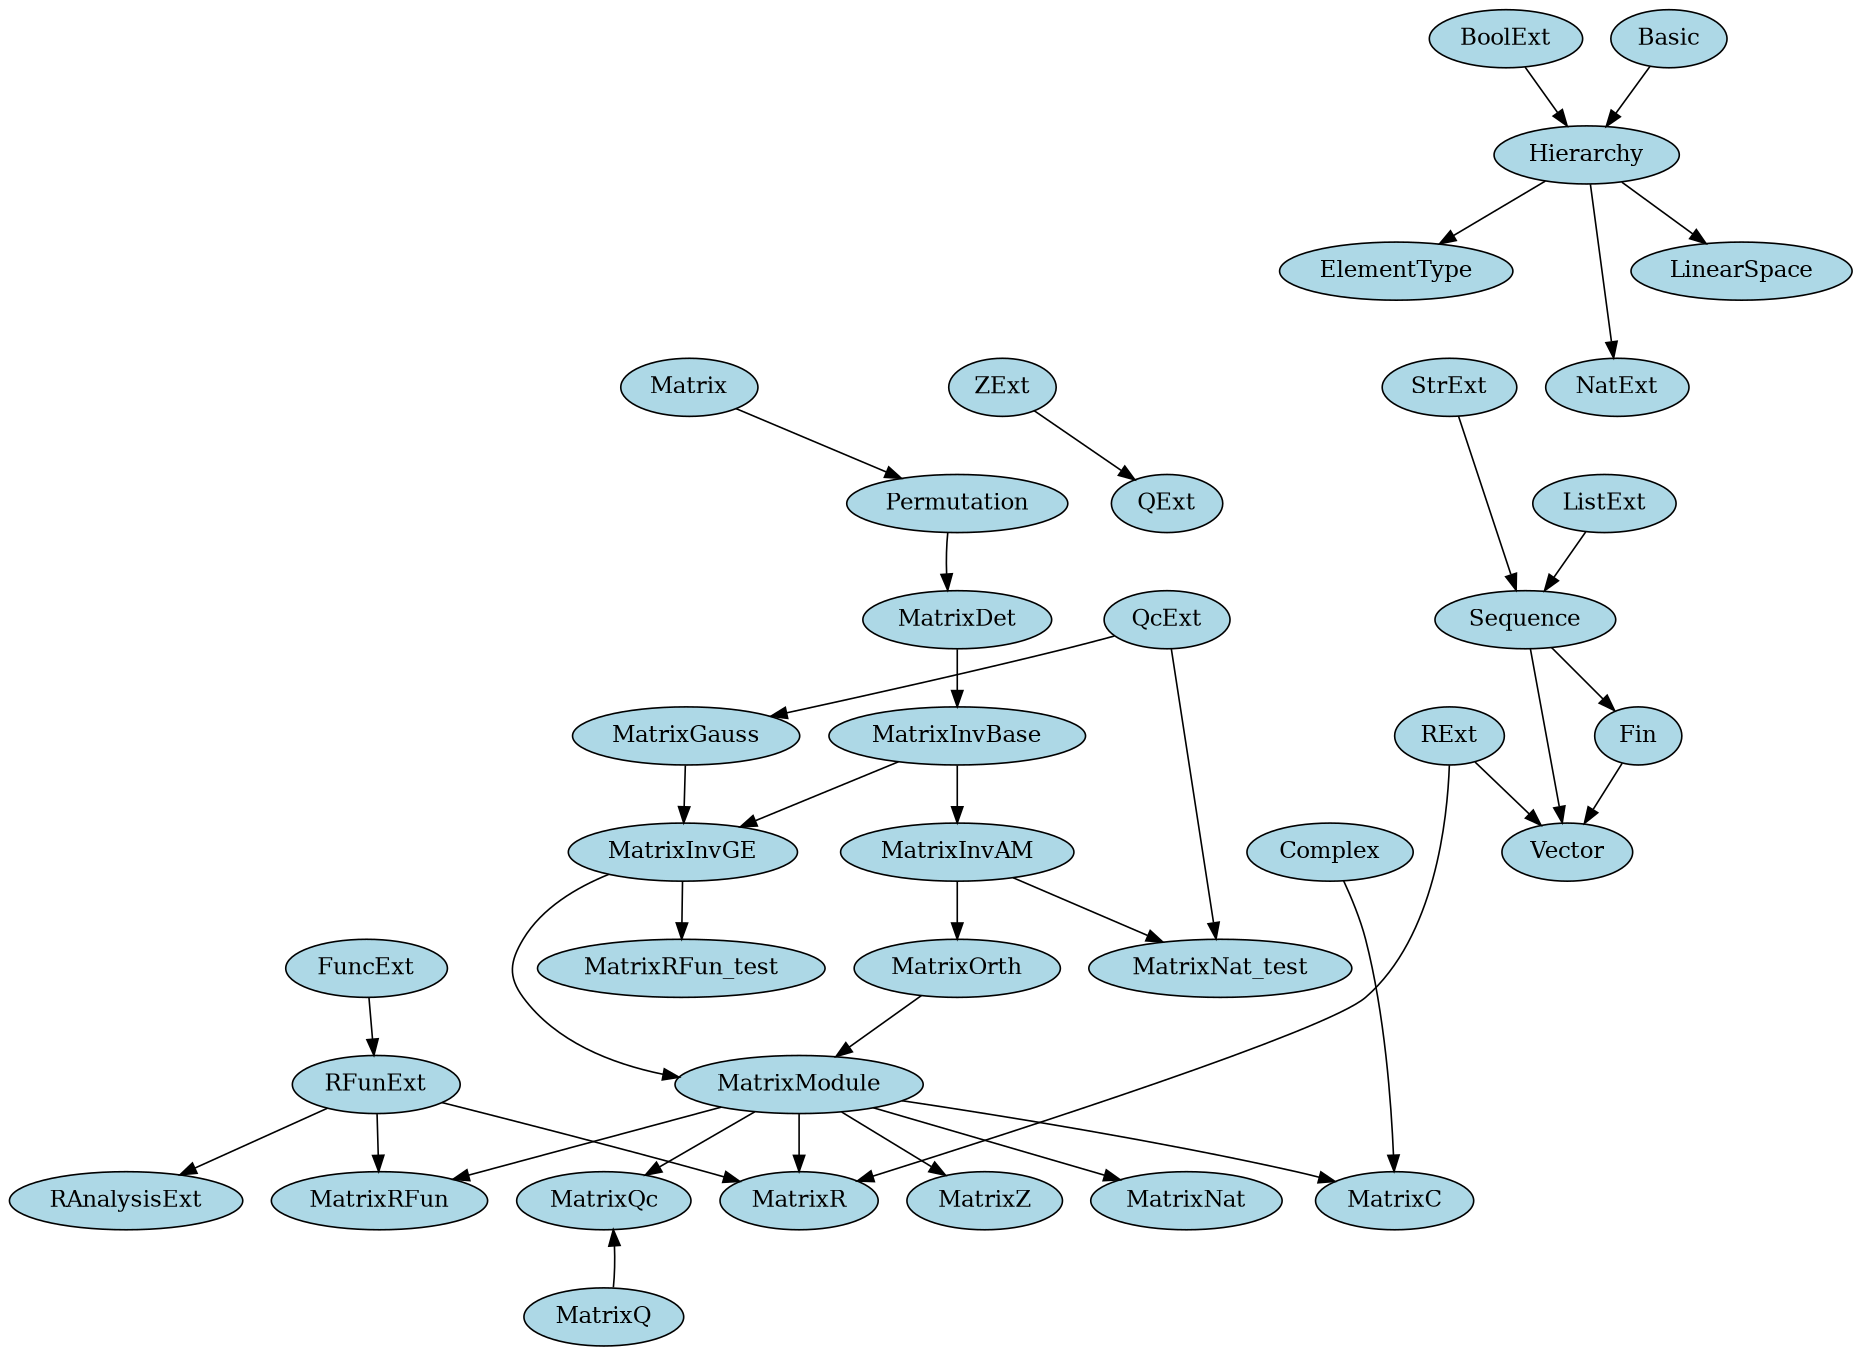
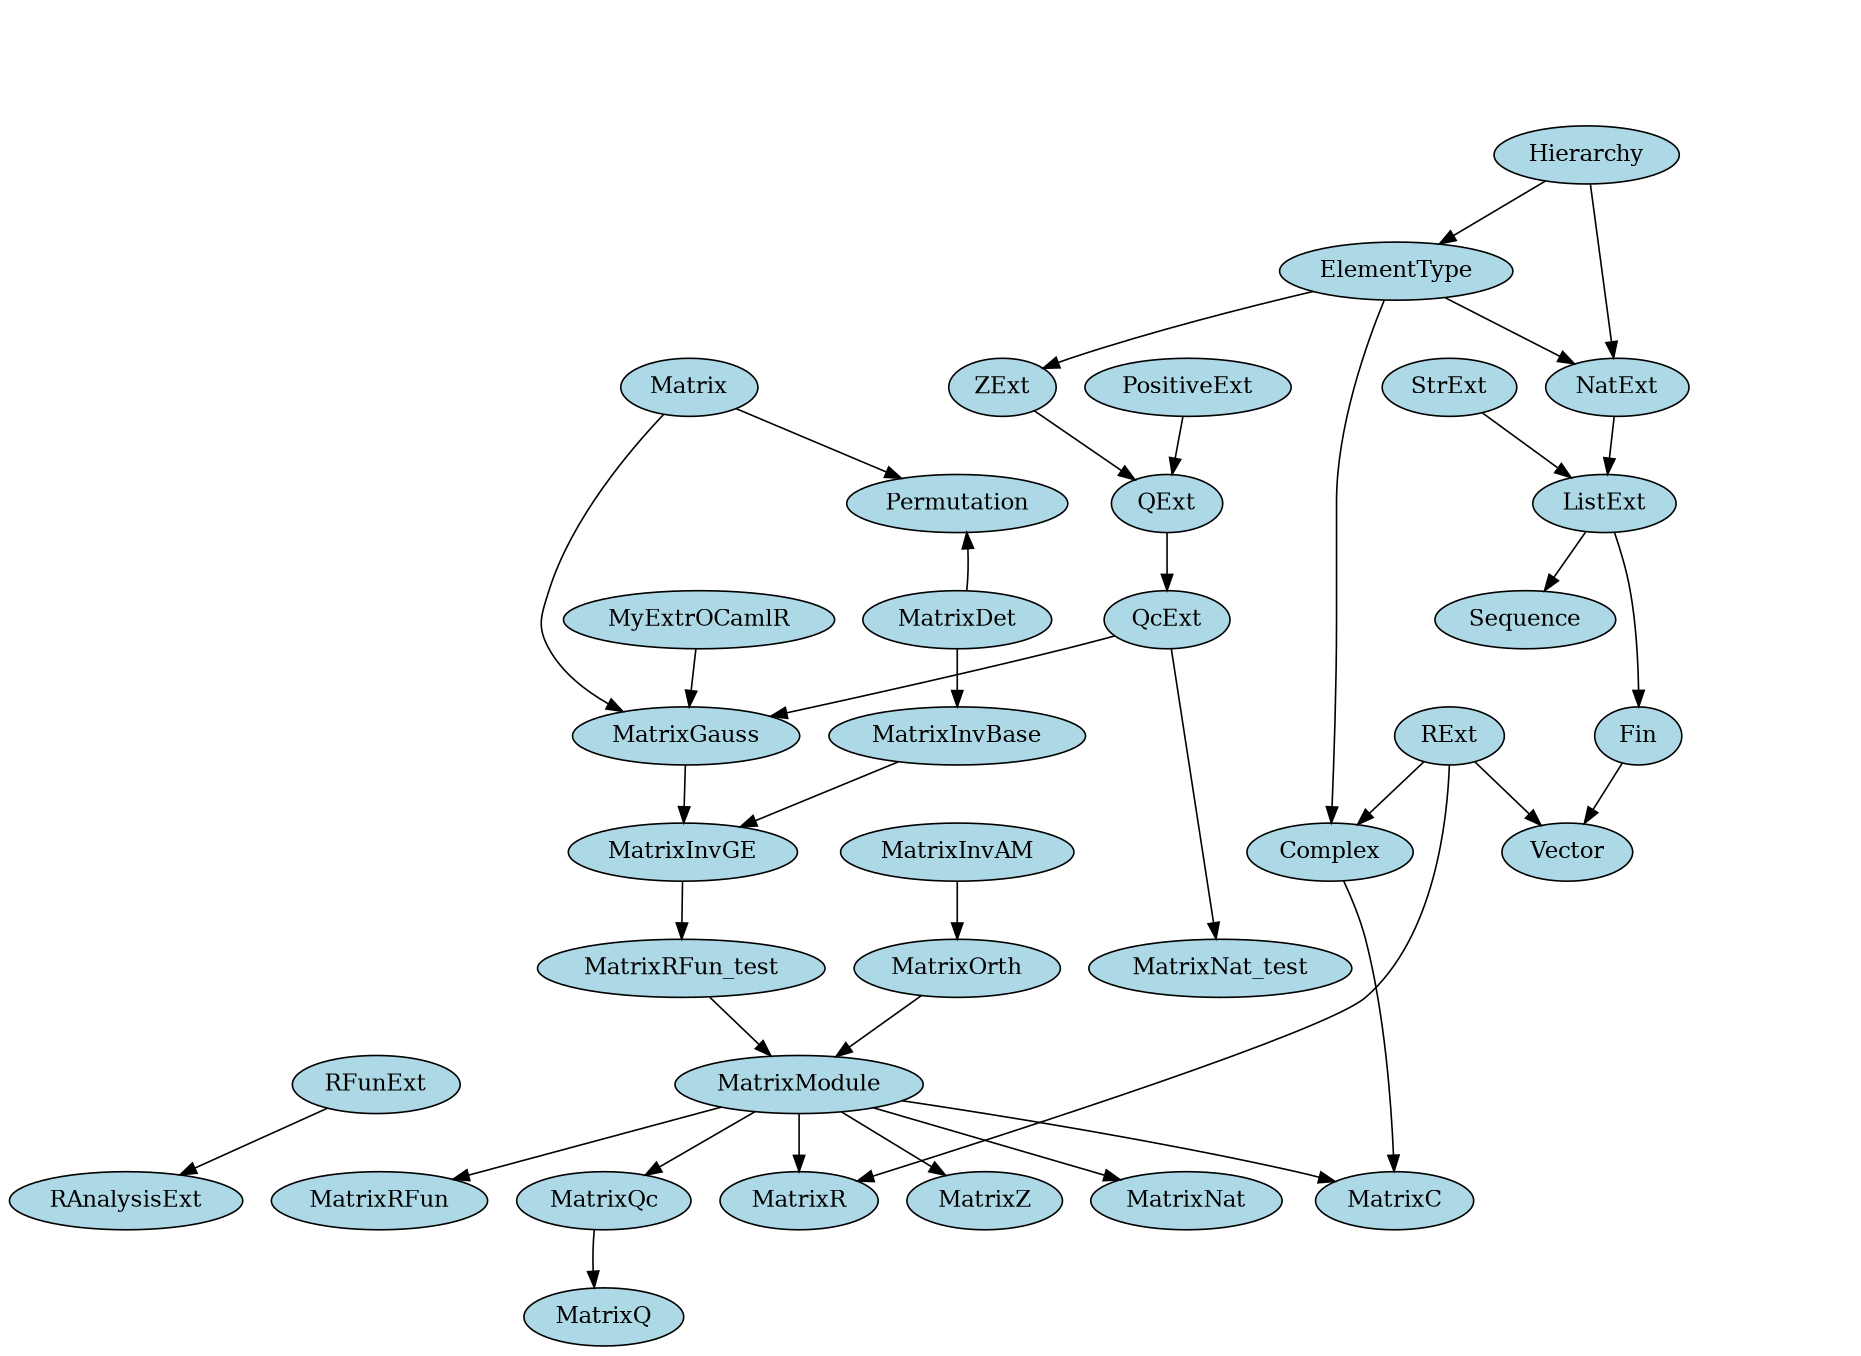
node "BoolExt": removed
node "Basic": removed
node "LinearSpace": removed
edge "ElementType" -> "ZExt": added
edge "ElementType" -> "NatExt": added
node "PositiveExt": added
edge "NatExt" -> "ListExt": added
edge "StrExt" -> "Sequence": now "StrExt" -> "ListExt"
edge "ElementType" -> "Complex": added
edge "Permutation" -> "MatrixDet": reversed
edge "QExt" -> "QcExt": added
edge "Matrix" -> "MatrixGauss": added
node "MyExtrOCamlR": added
edge "Sequence" -> "Fin": now "ListExt" -> "Fin"
edge "Sequence" -> "Vector": removed
edge "MatrixInvBase" -> "MatrixInvAM": removed
edge "RExt" -> "Complex": added
edge "MatrixInvAM" -> "MatrixNat_test": removed
node "FuncExt": removed
edge "MatrixInvGE" -> "MatrixModule": now "MatrixRFun_test" -> "MatrixModule"
edge "RFunExt" -> "MatrixRFun": removed
edge "RFunExt" -> "MatrixR": removed
edge "MatrixQ" -> "MatrixQc": reversed
